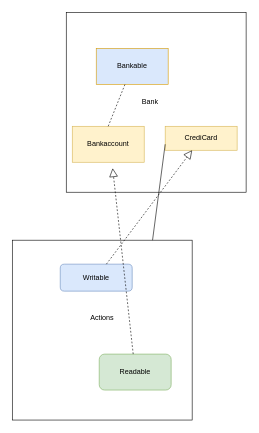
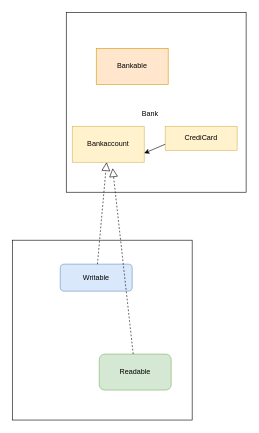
node "Bankable": fillcolor #dae8fc -> #ffe6cc
node "Bank": moved (150, 102) -> (150, 114)
edge "Bankable" -- "Bankaccount": removed
edge "CrediCard" -> "Readable": now "CrediCard" -> "Bankaccount"
edge "Writable" -> "CrediCard": now "Writable" -> "Bankaccount"
node "Actions": removed
